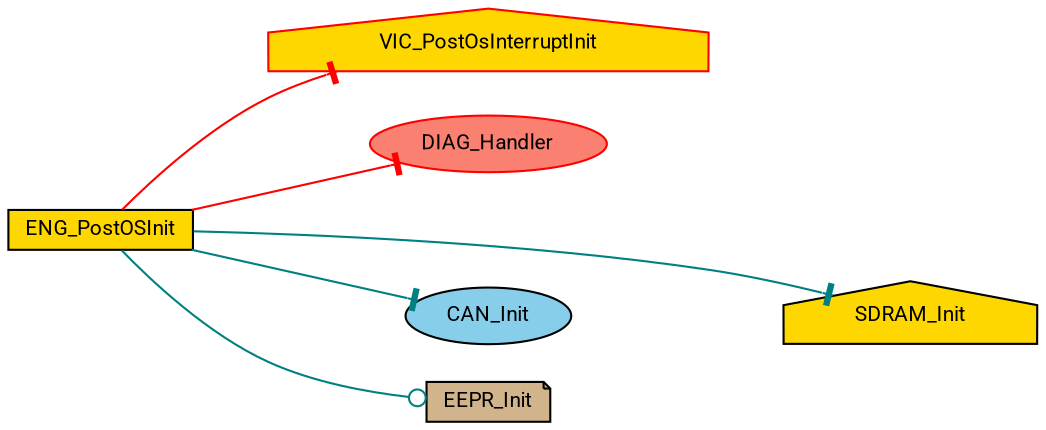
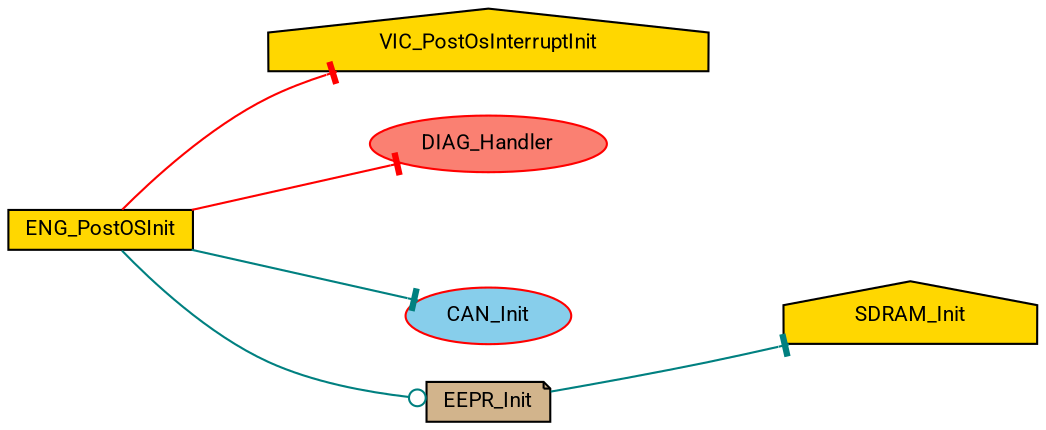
node "VIC_PostOsInterruptInit": color red -> black
edge "ENG_PostOSInit" -> "SDRAM_Init": now "EEPR_Init" -> "SDRAM_Init"
node "CAN_Init": color black -> red
